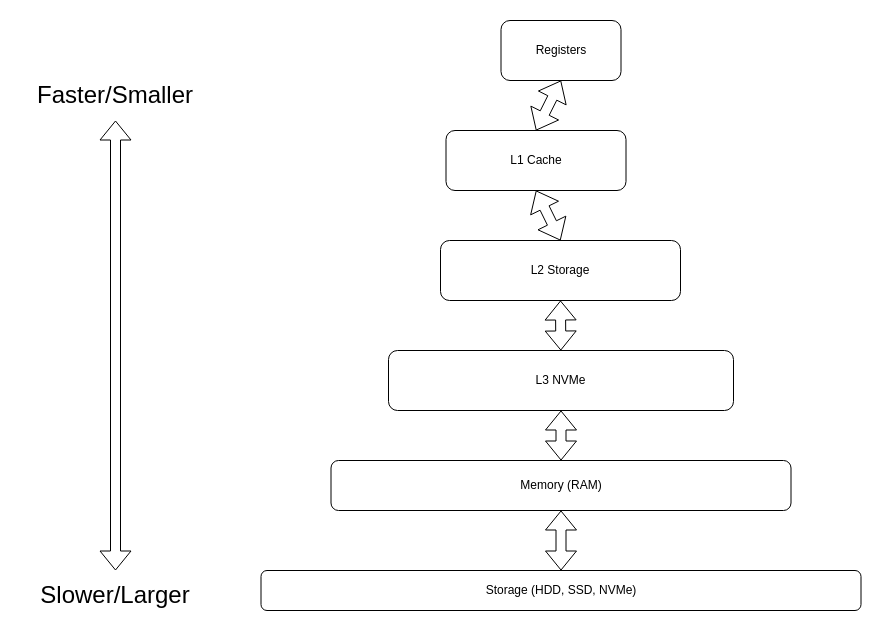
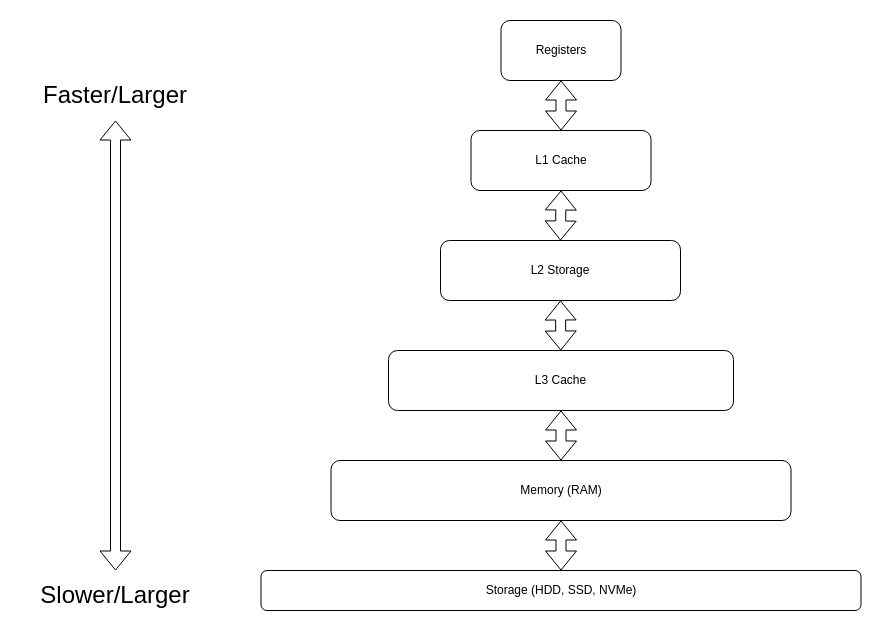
node "Faster/Smaller": label "Faster/Smaller" -> "Faster/Larger"
node "L1 Cache": moved (536, 161) -> (561, 161)
node "L3 NVMe": label "L3 NVMe" -> "L3 Cache"
node "Memory (RAM)": size 460x50 -> 460x60
